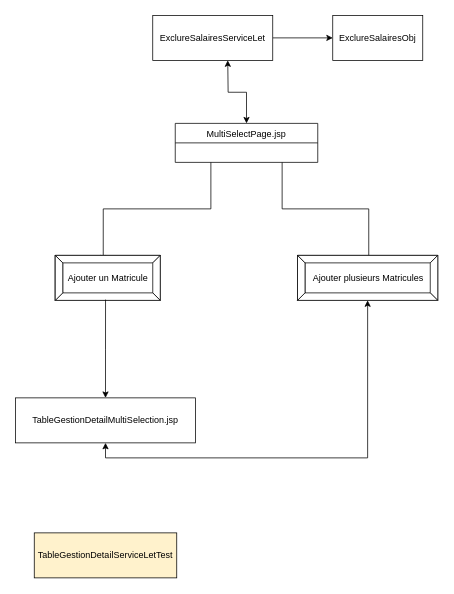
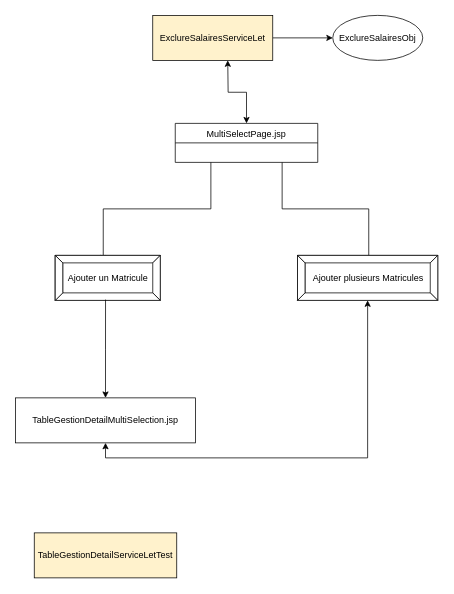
node "ExclureSalairesServiceLet": fillcolor #ffffff -> #fff2cc
node "ExclureSalairesObj": shape rectangle -> ellipse
